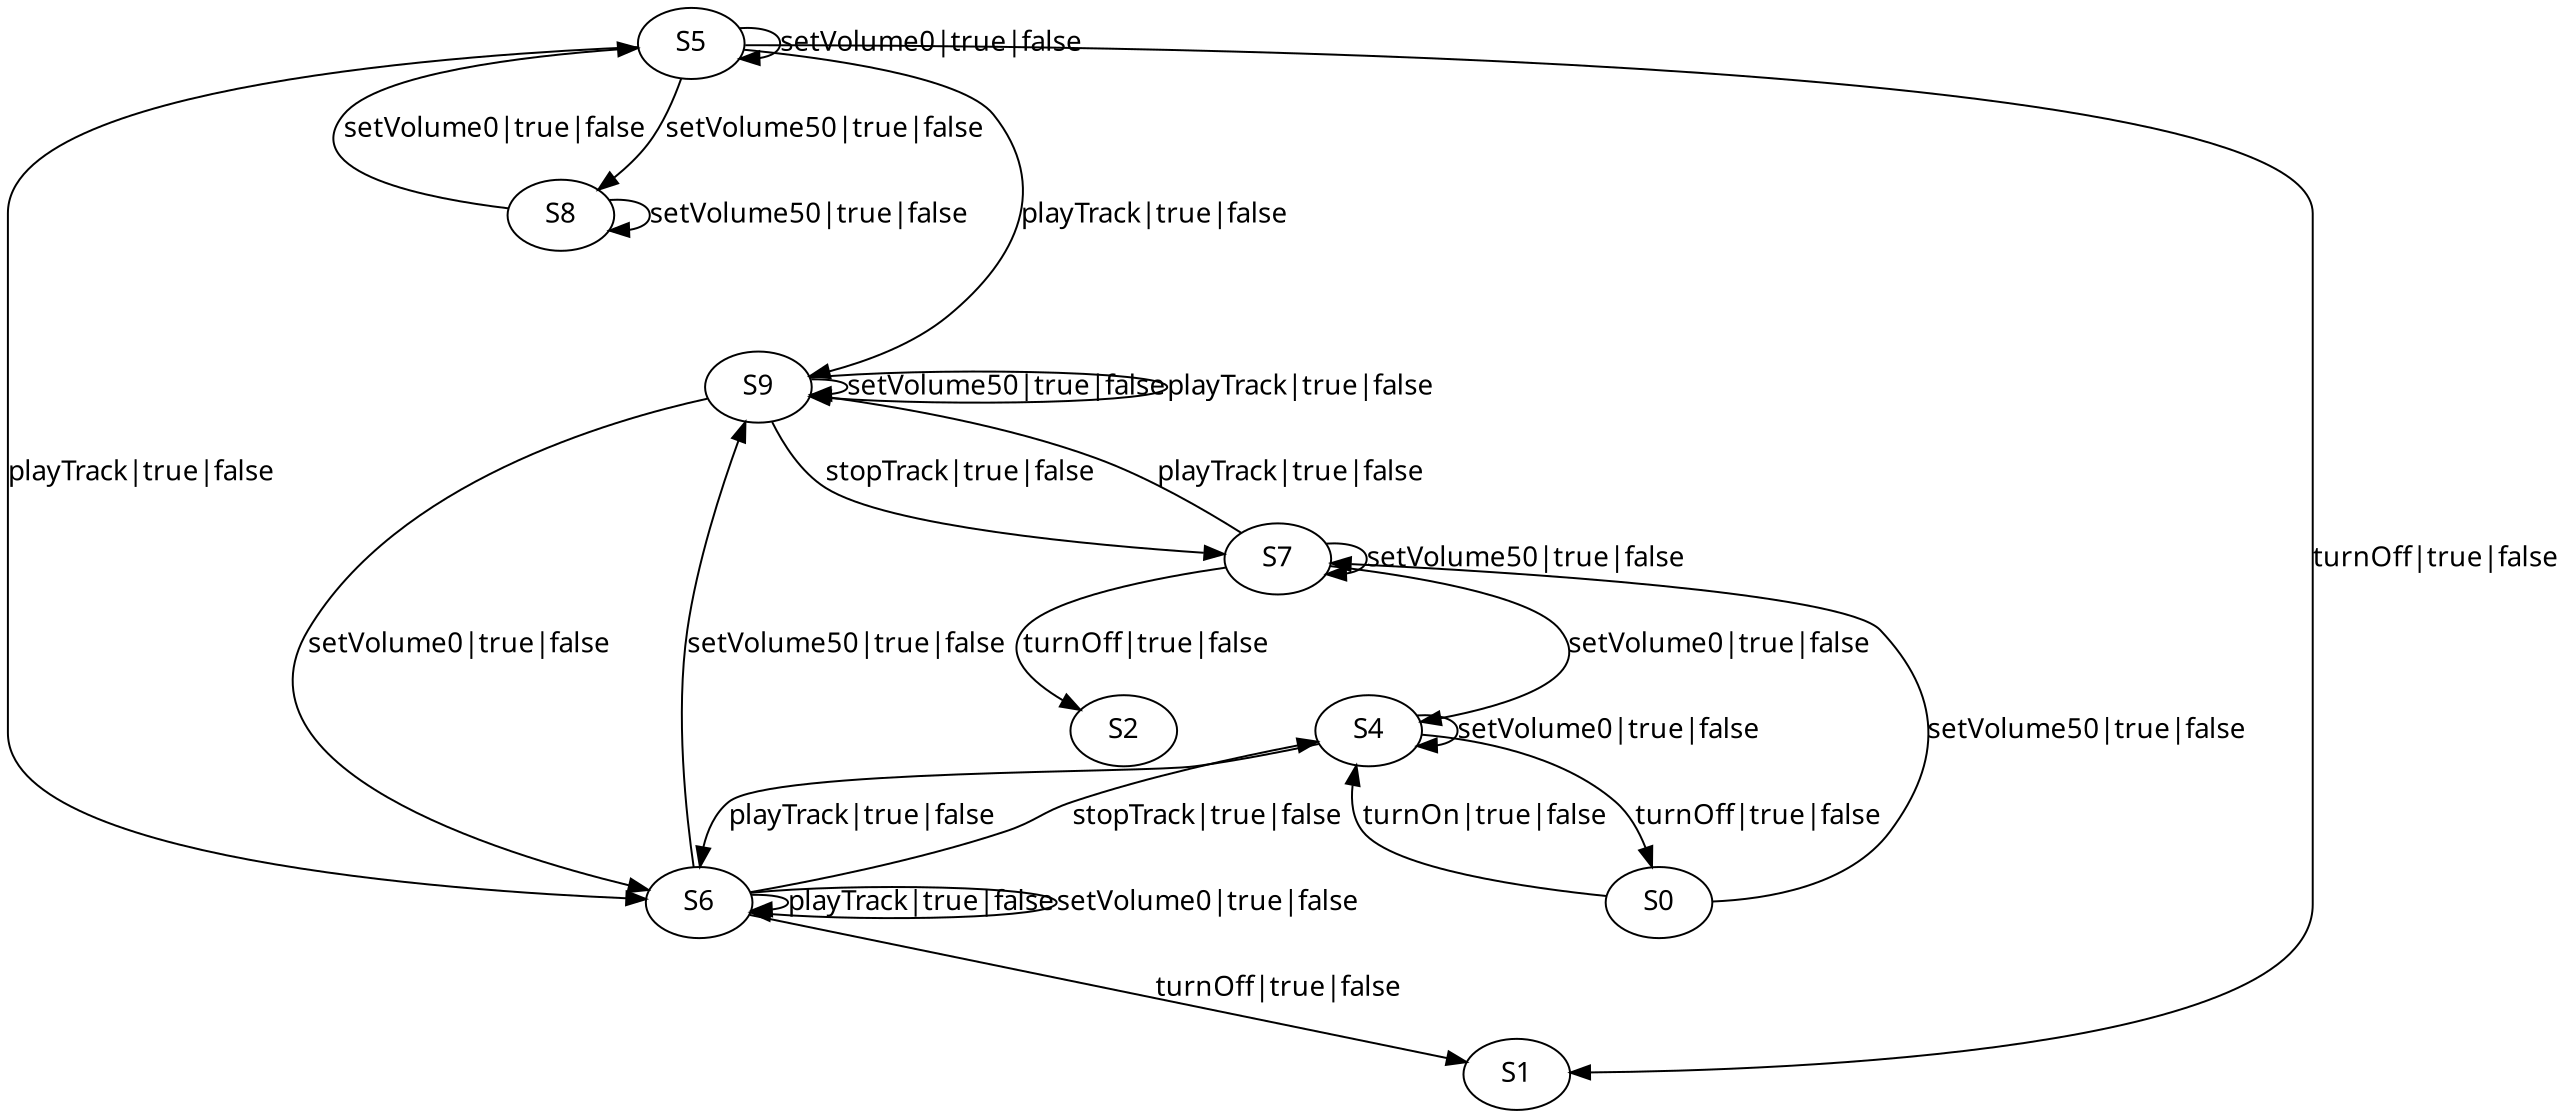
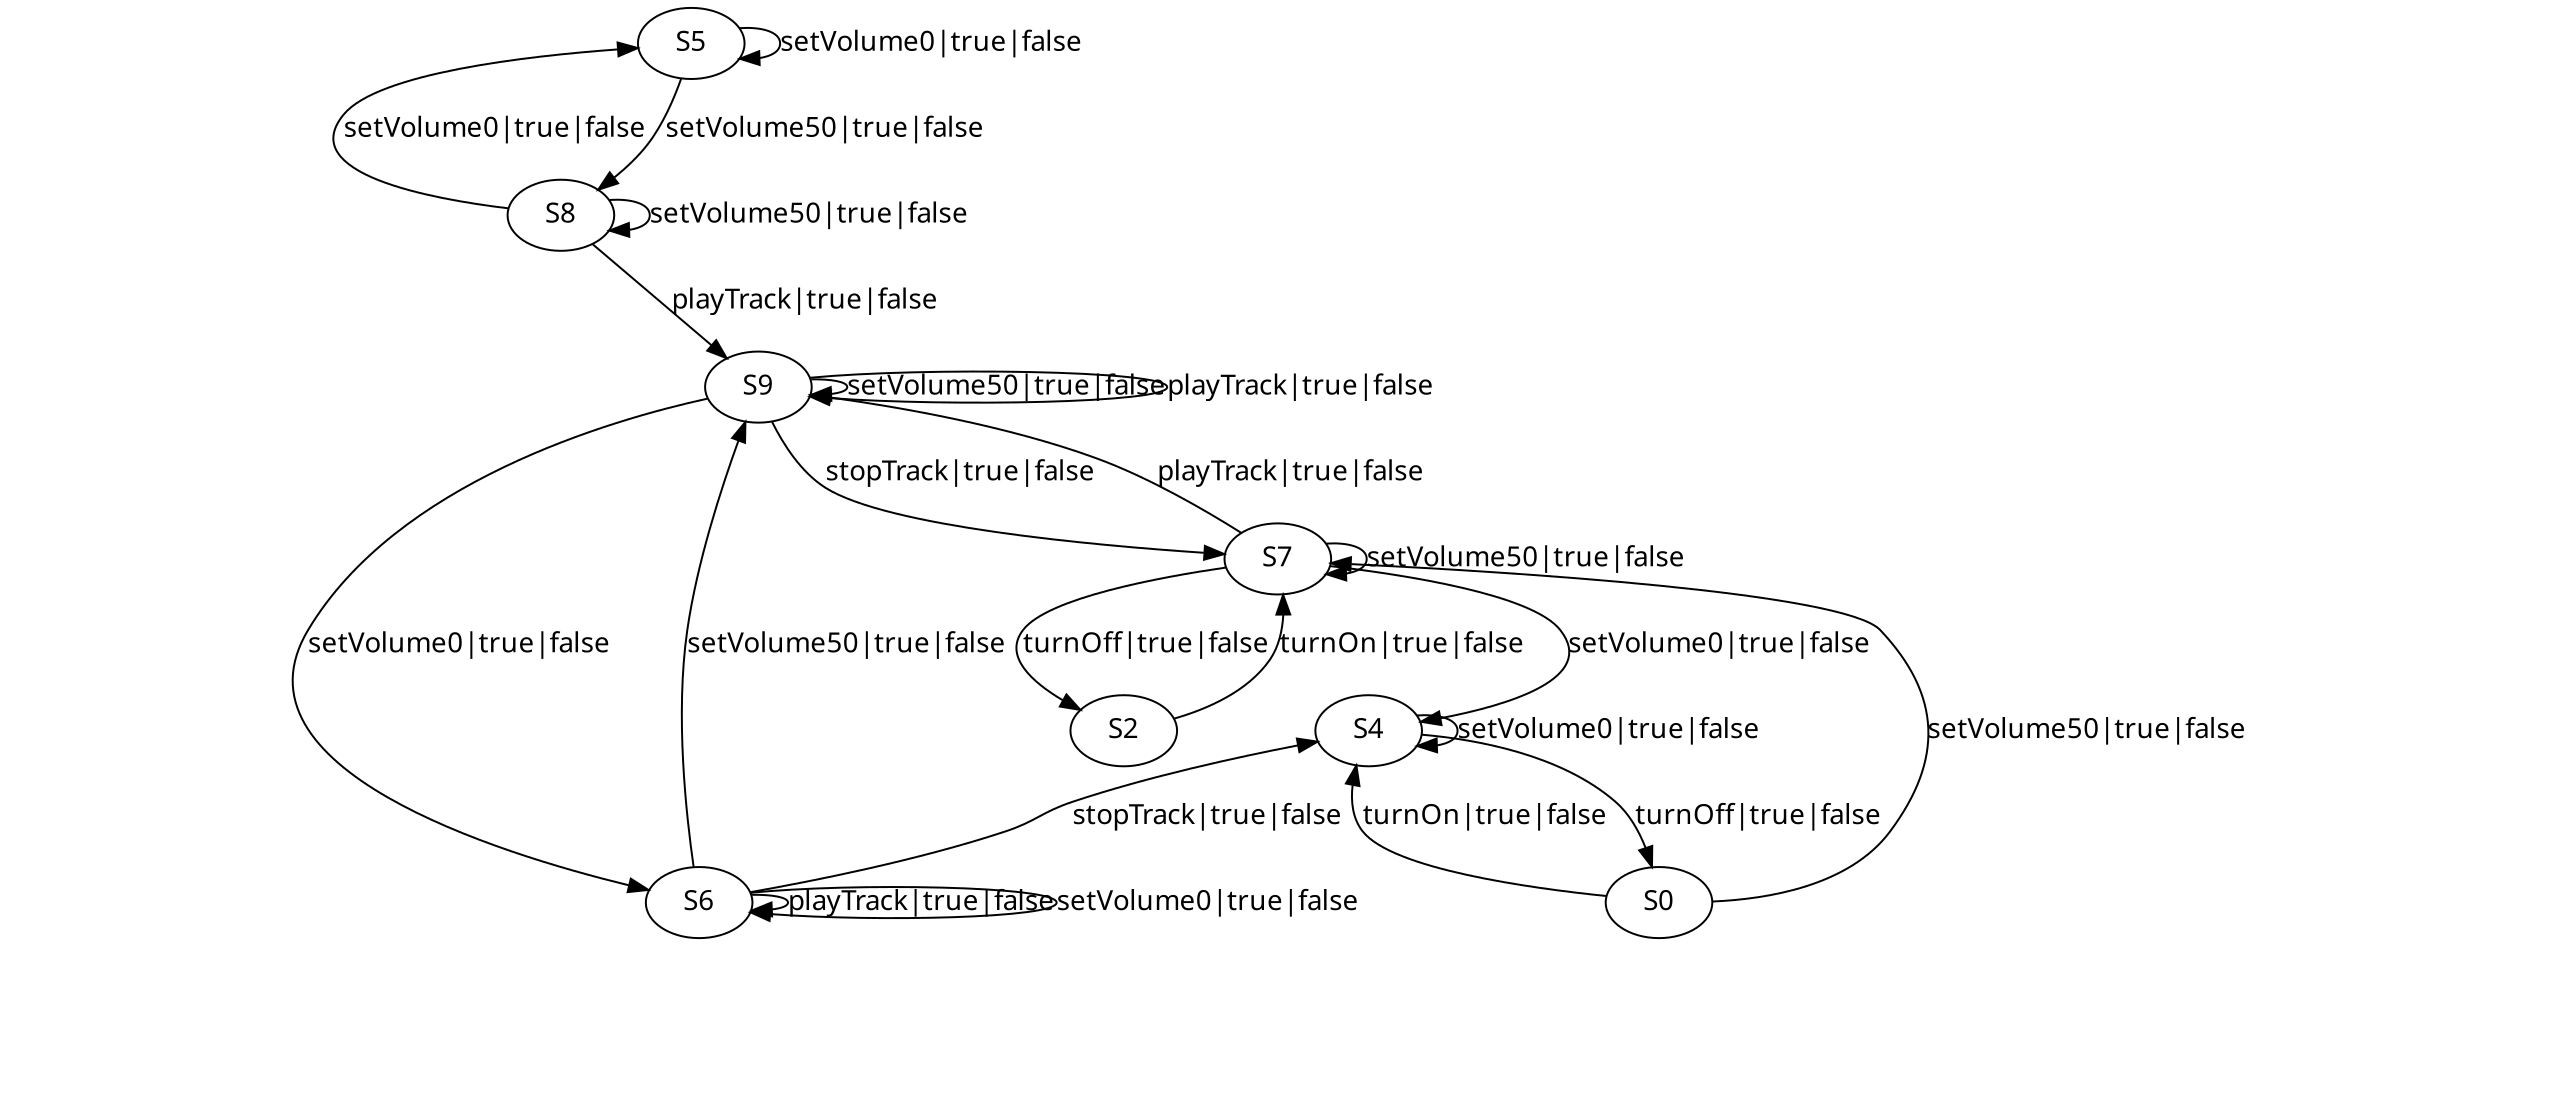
edge "S5" -> "S9": now "S8" -> "S9"
edge "S5" -> "S6": removed, label "playTrack|true|false"
edge "S2" -> "S7": added, label "turnOn|true|false"
edge "S4" -> "S6": removed, label "playTrack|true|false"
node "S1": removed
